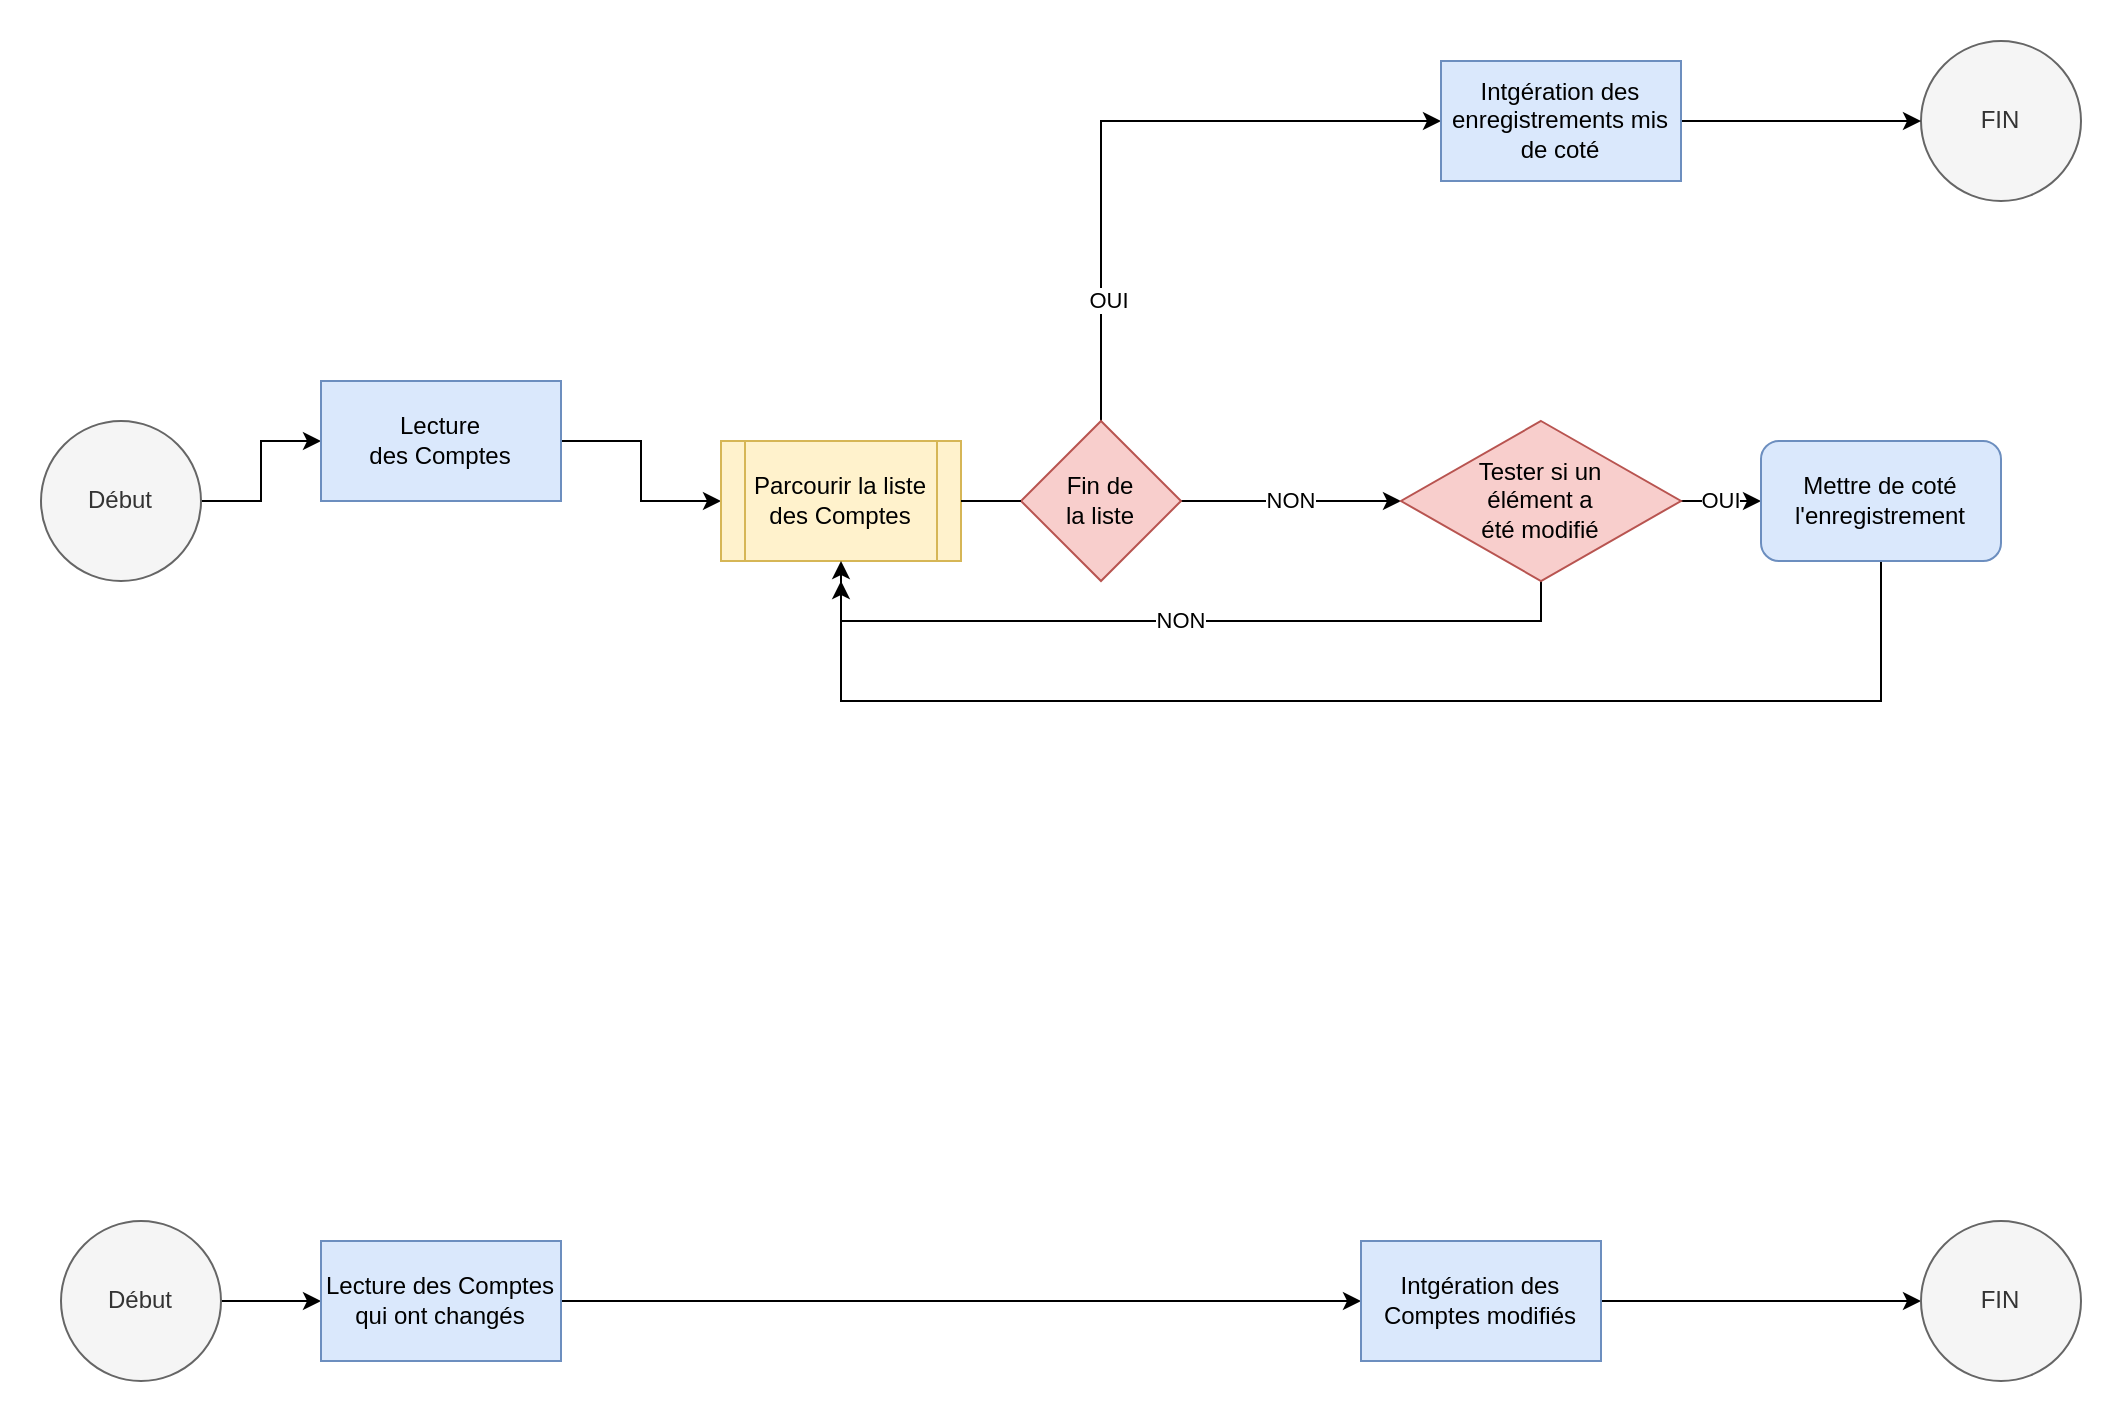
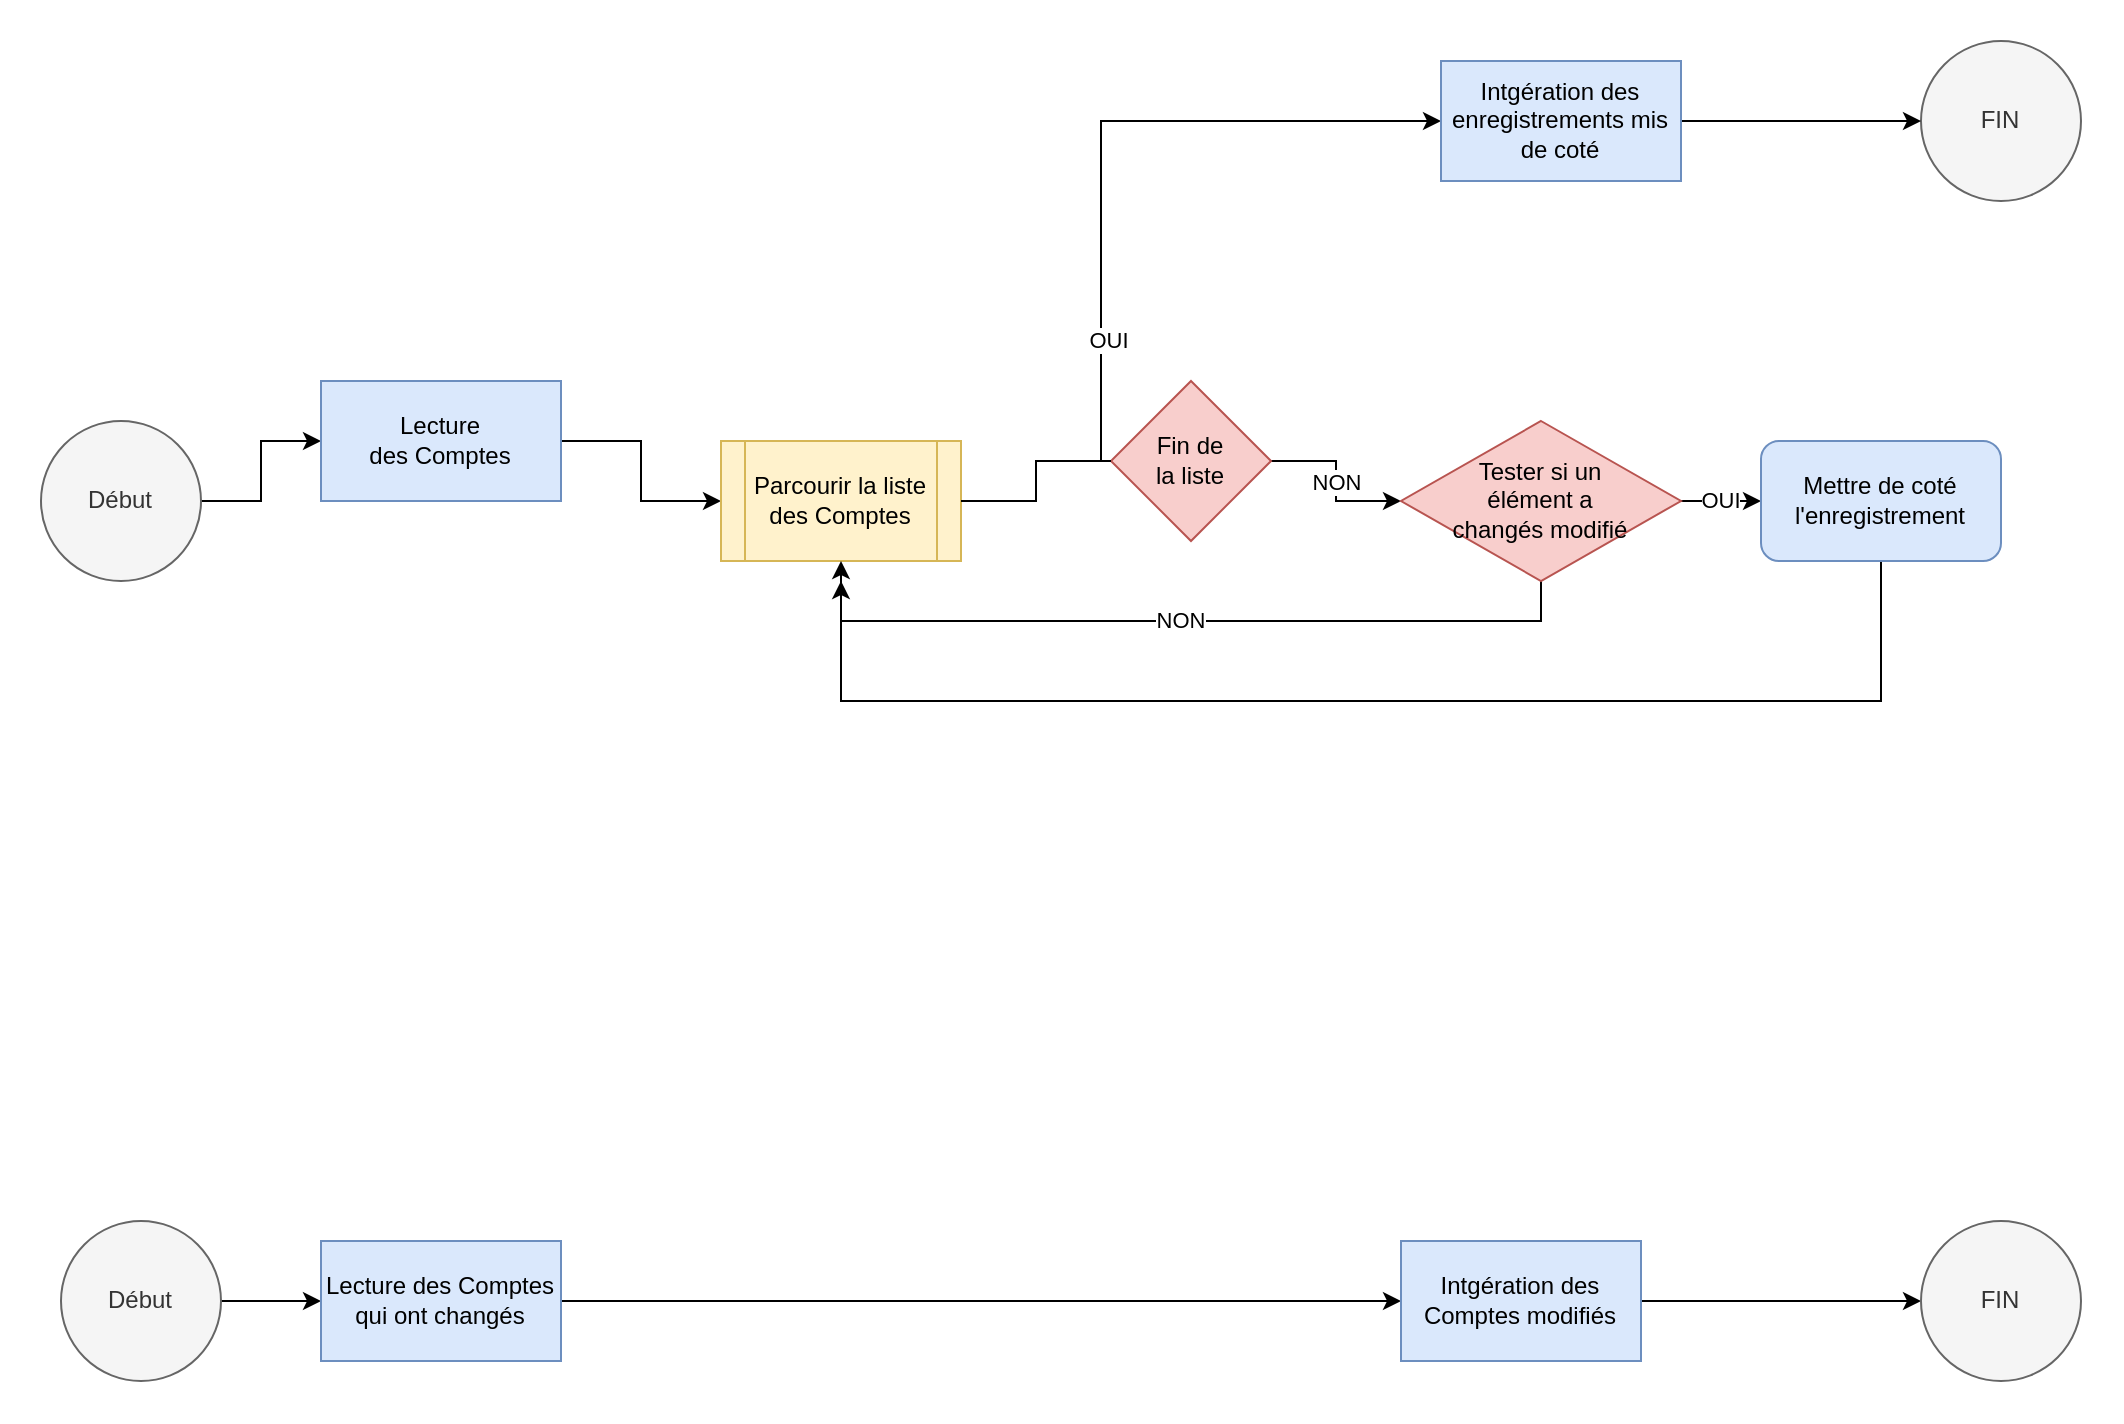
node "Fin de la liste": moved (1101, 501) -> (1191, 461)
node "Tester si un élément a été modifié": label "Tester si un élément a été modifié" -> "Tester si un élément a changés modifié"
node "Intgération des Comptes modifiés": moved (1481, 1301) -> (1521, 1301)
